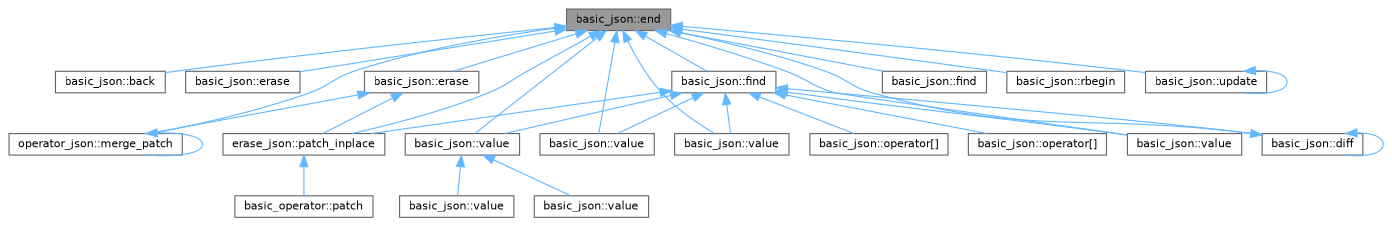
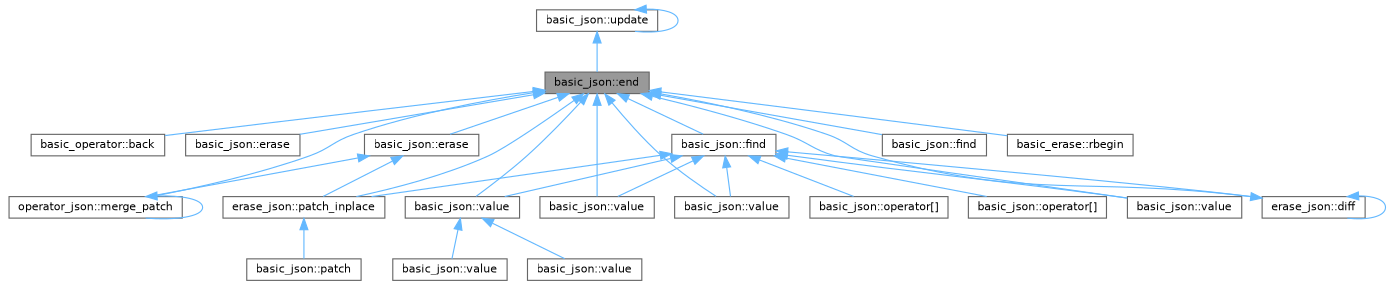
edge "basic_json::update" -> "basic_json::end": reversed
node "basic_json::back": label "basic_json::back" -> "basic_operator::back"
node "basic_json::rbegin": label "basic_json::rbegin" -> "basic_erase::rbegin"
node "basic_json::diff": label "basic_json::diff" -> "erase_json::diff"
node "basic_operator::patch": label "basic_operator::patch" -> "basic_json::patch"
